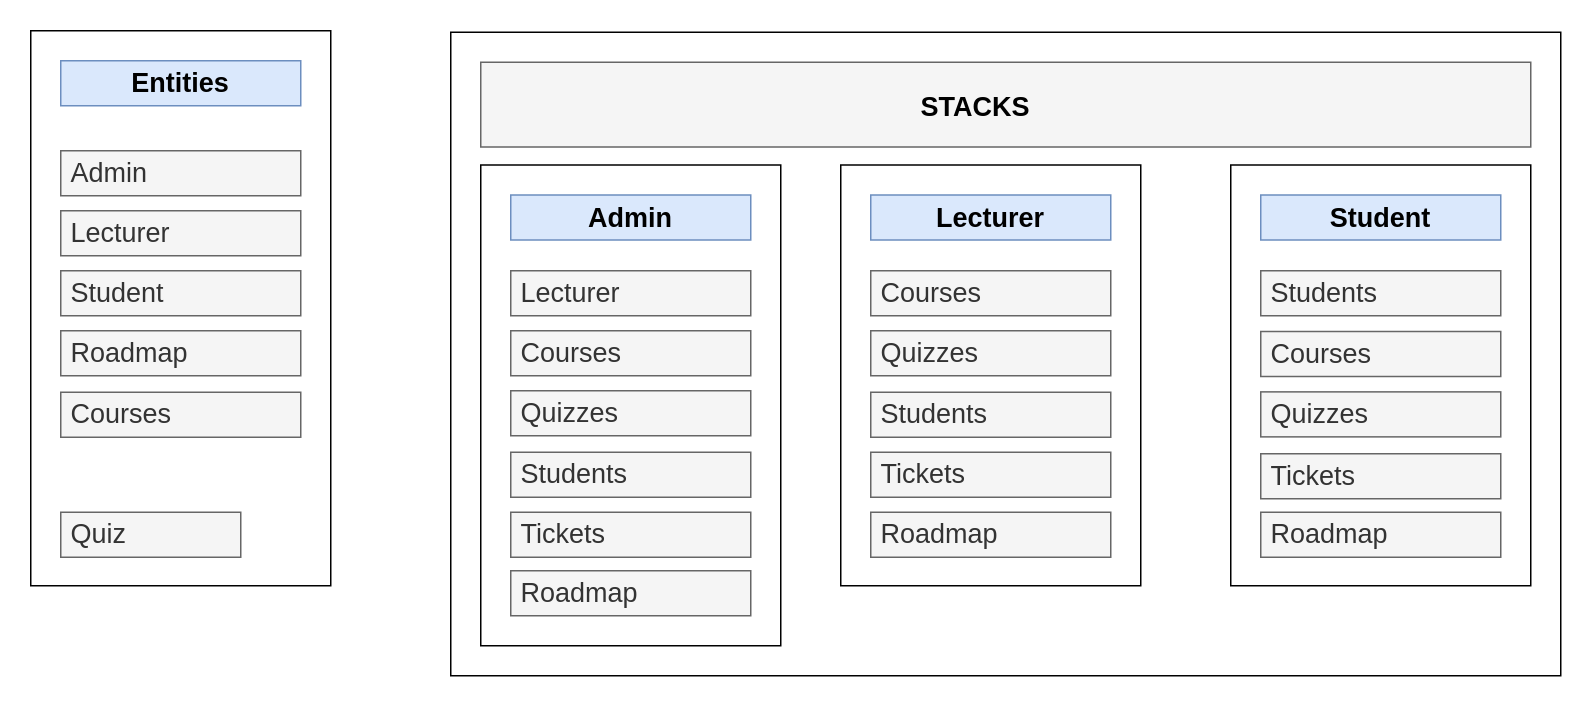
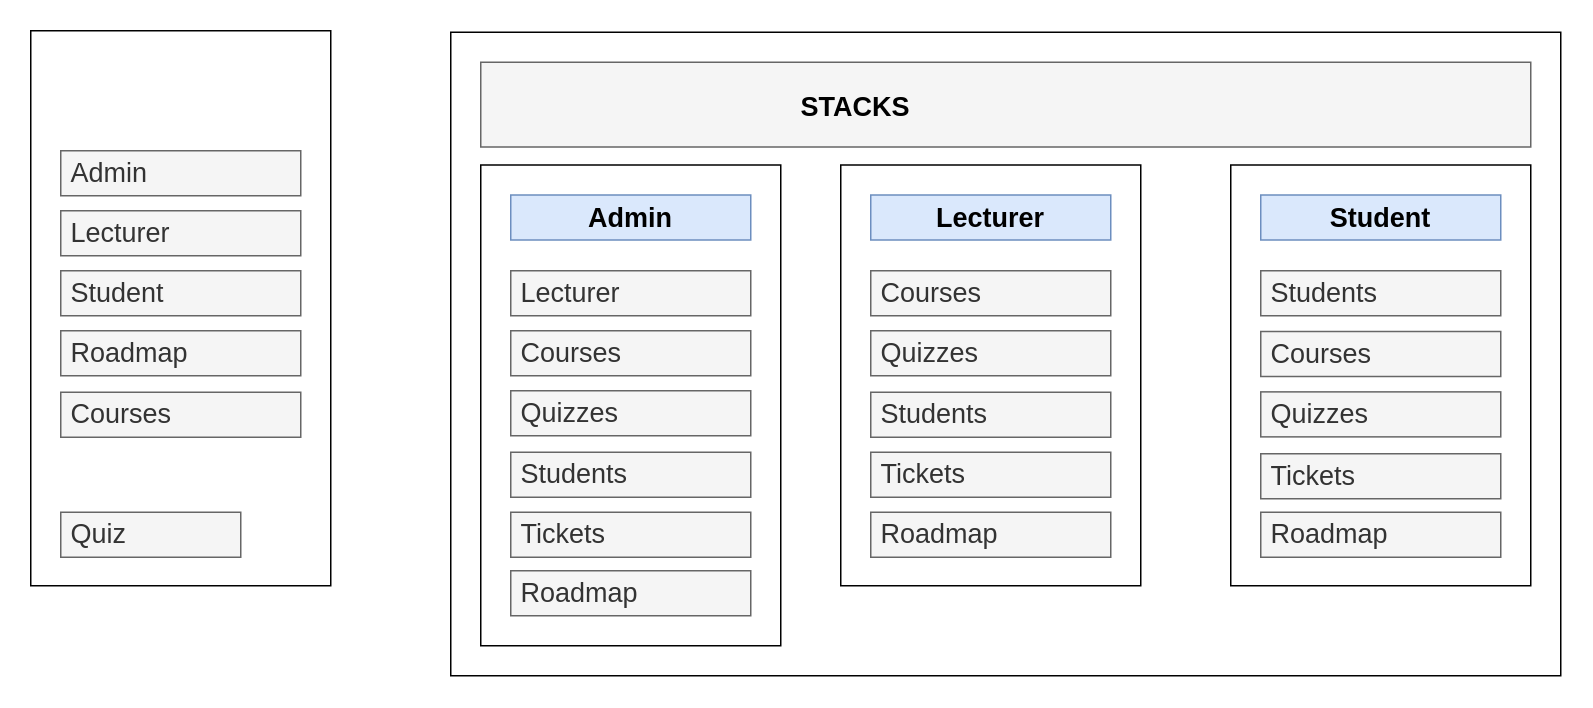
node "Entities": removed
node "STACKS": moved (976, 107) -> (856, 107)
